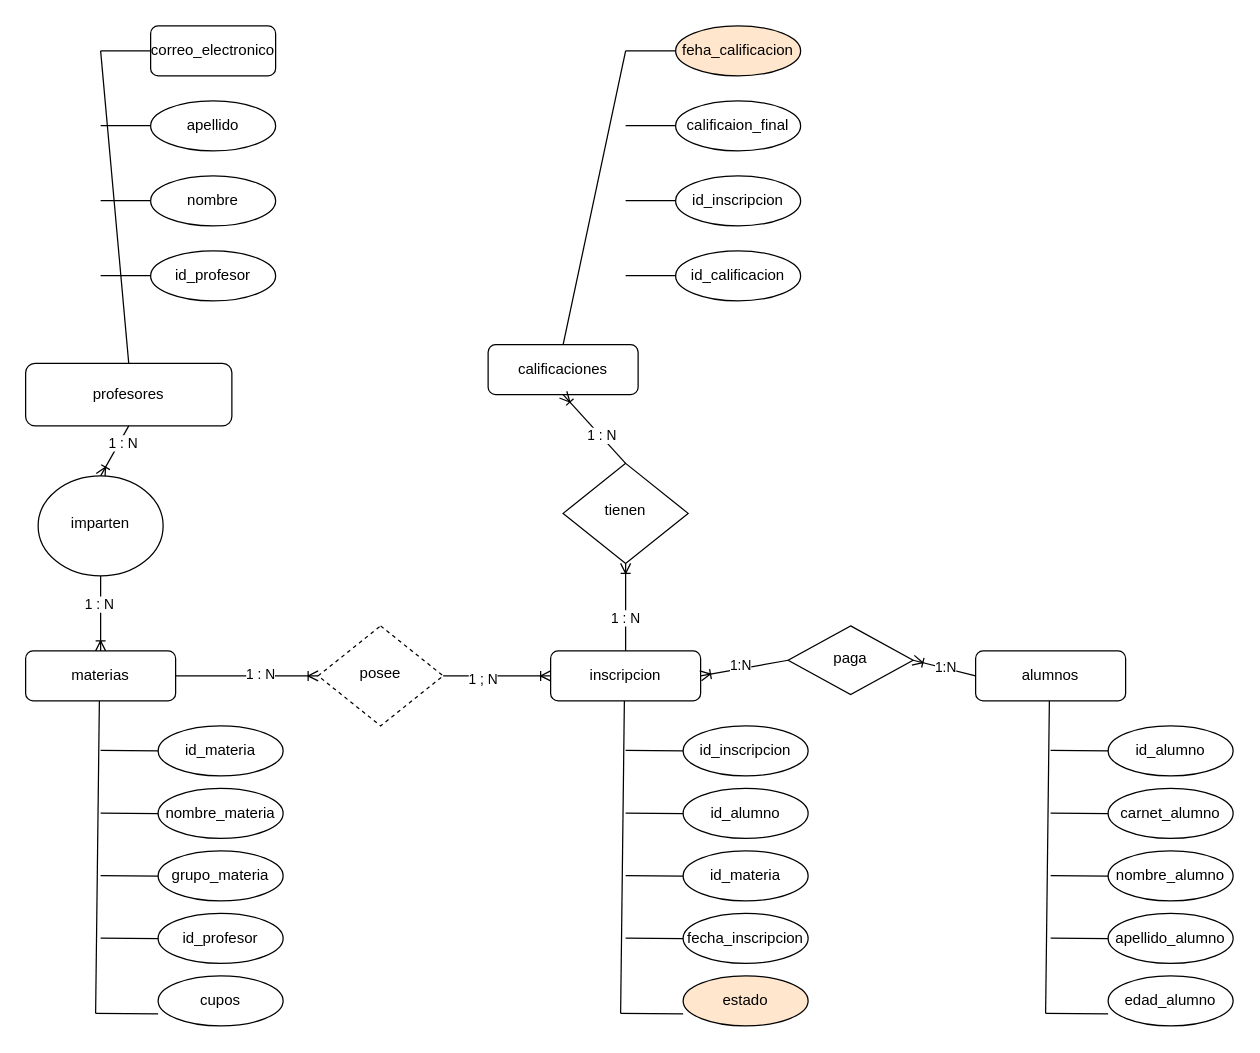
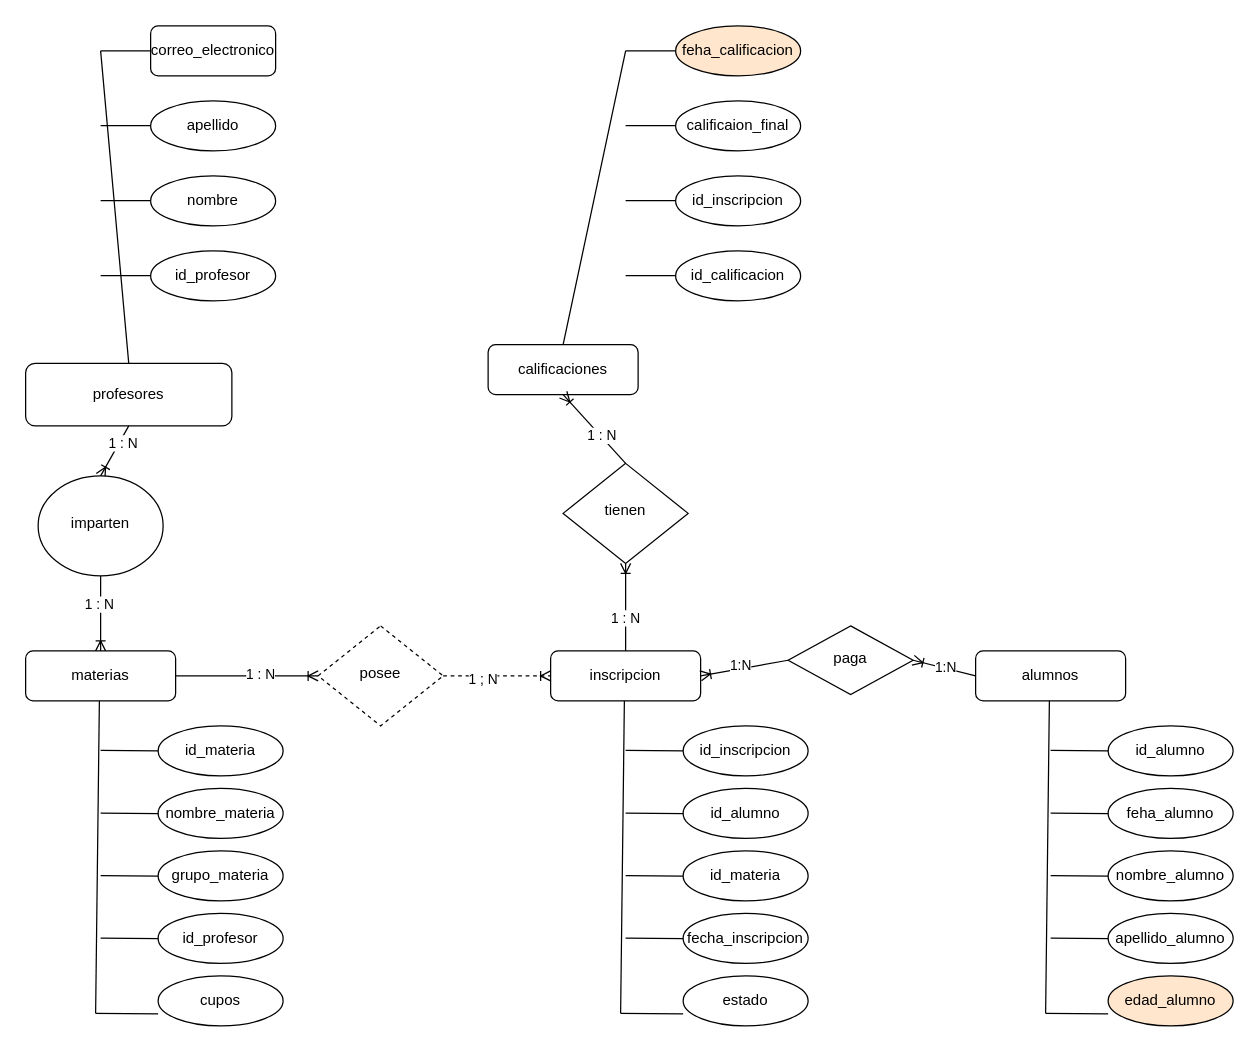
edge "posee" -> "inscripcion": style solid -> dashed
node "carnet_alumno": label "carnet_alumno" -> "feha_alumno"
node "estado": fillcolor #ffe6cc -> #ffffff
node "edad_alumno": fillcolor #ffffff -> #ffe6cc
